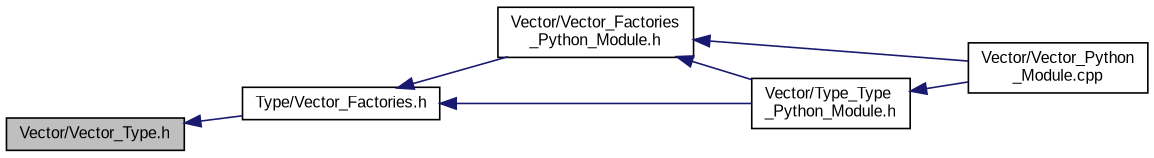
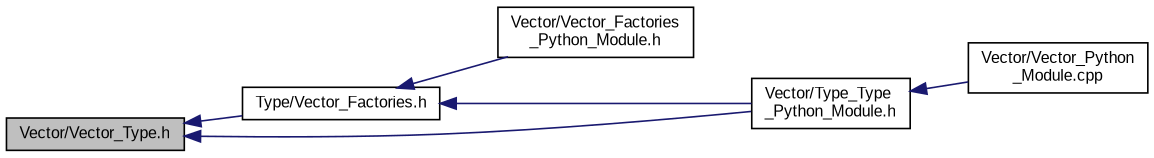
edge "Vector/Vector_Python _Module.cpp" -> "Vector/Vector_Factories _Python_Module.h": removed
edge "Vector/Type_Type _Python_Module.h" -> "Vector/Vector_Factories _Python_Module.h": now "Vector/Type_Type _Python_Module.h" -> "Vector/Vector_Type.h"
